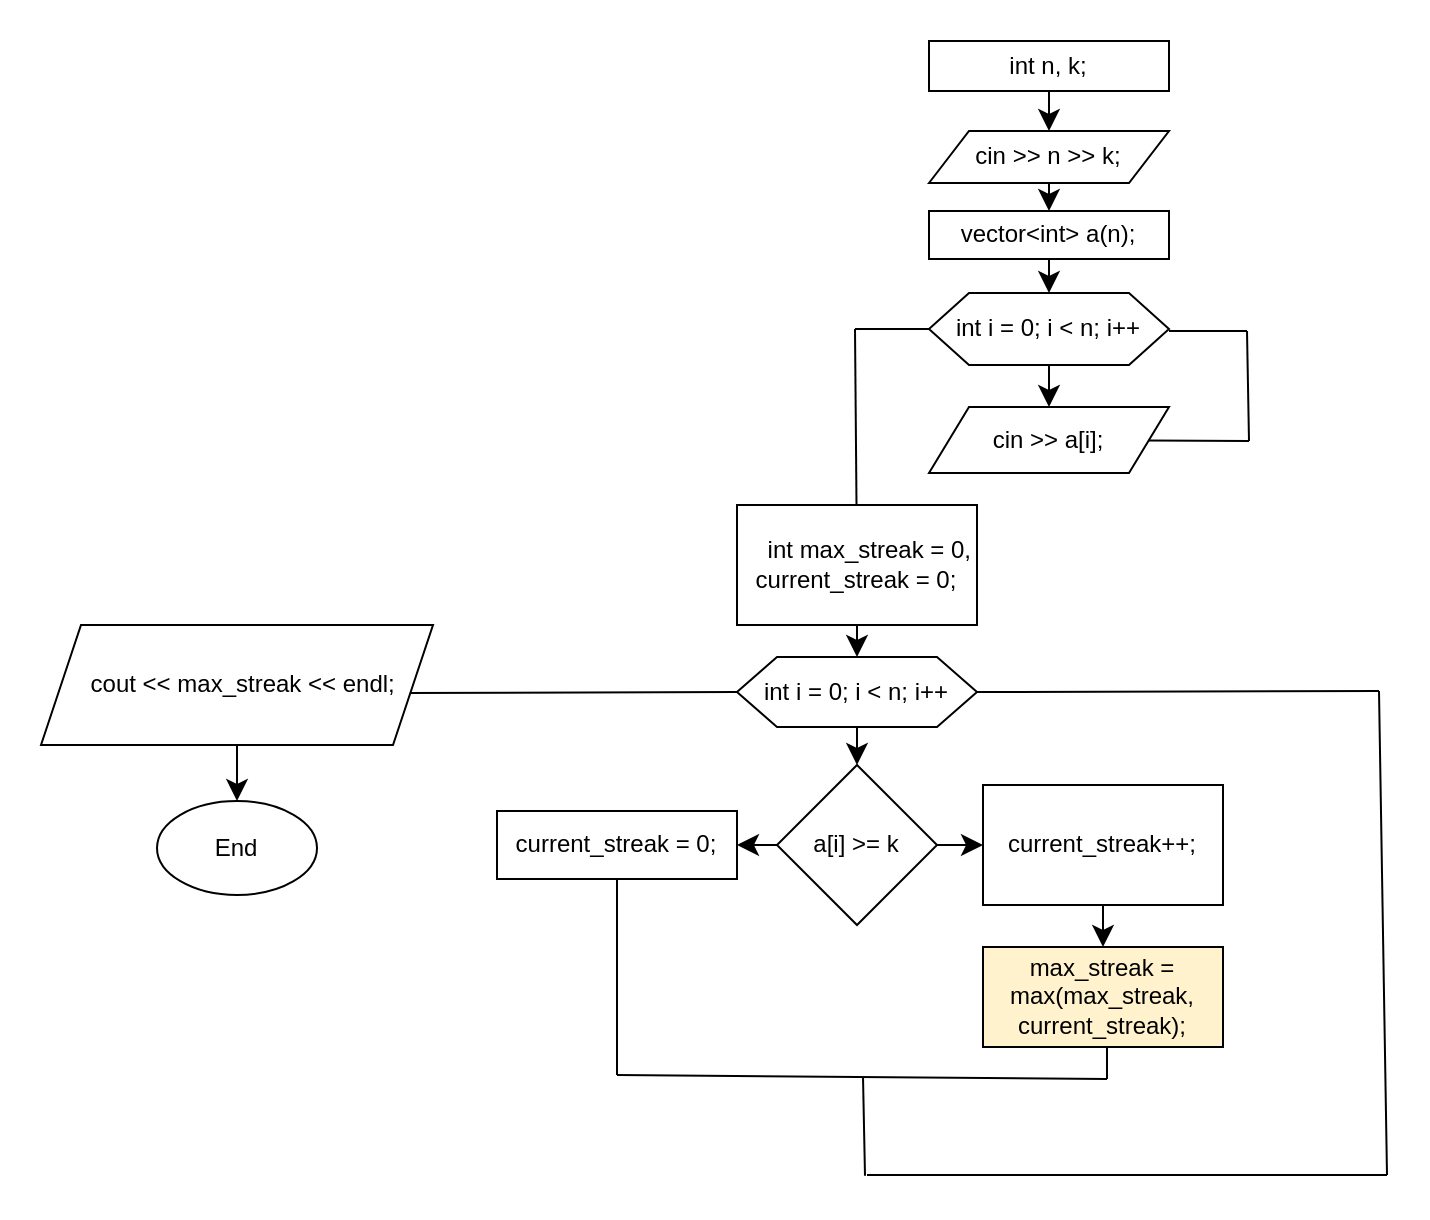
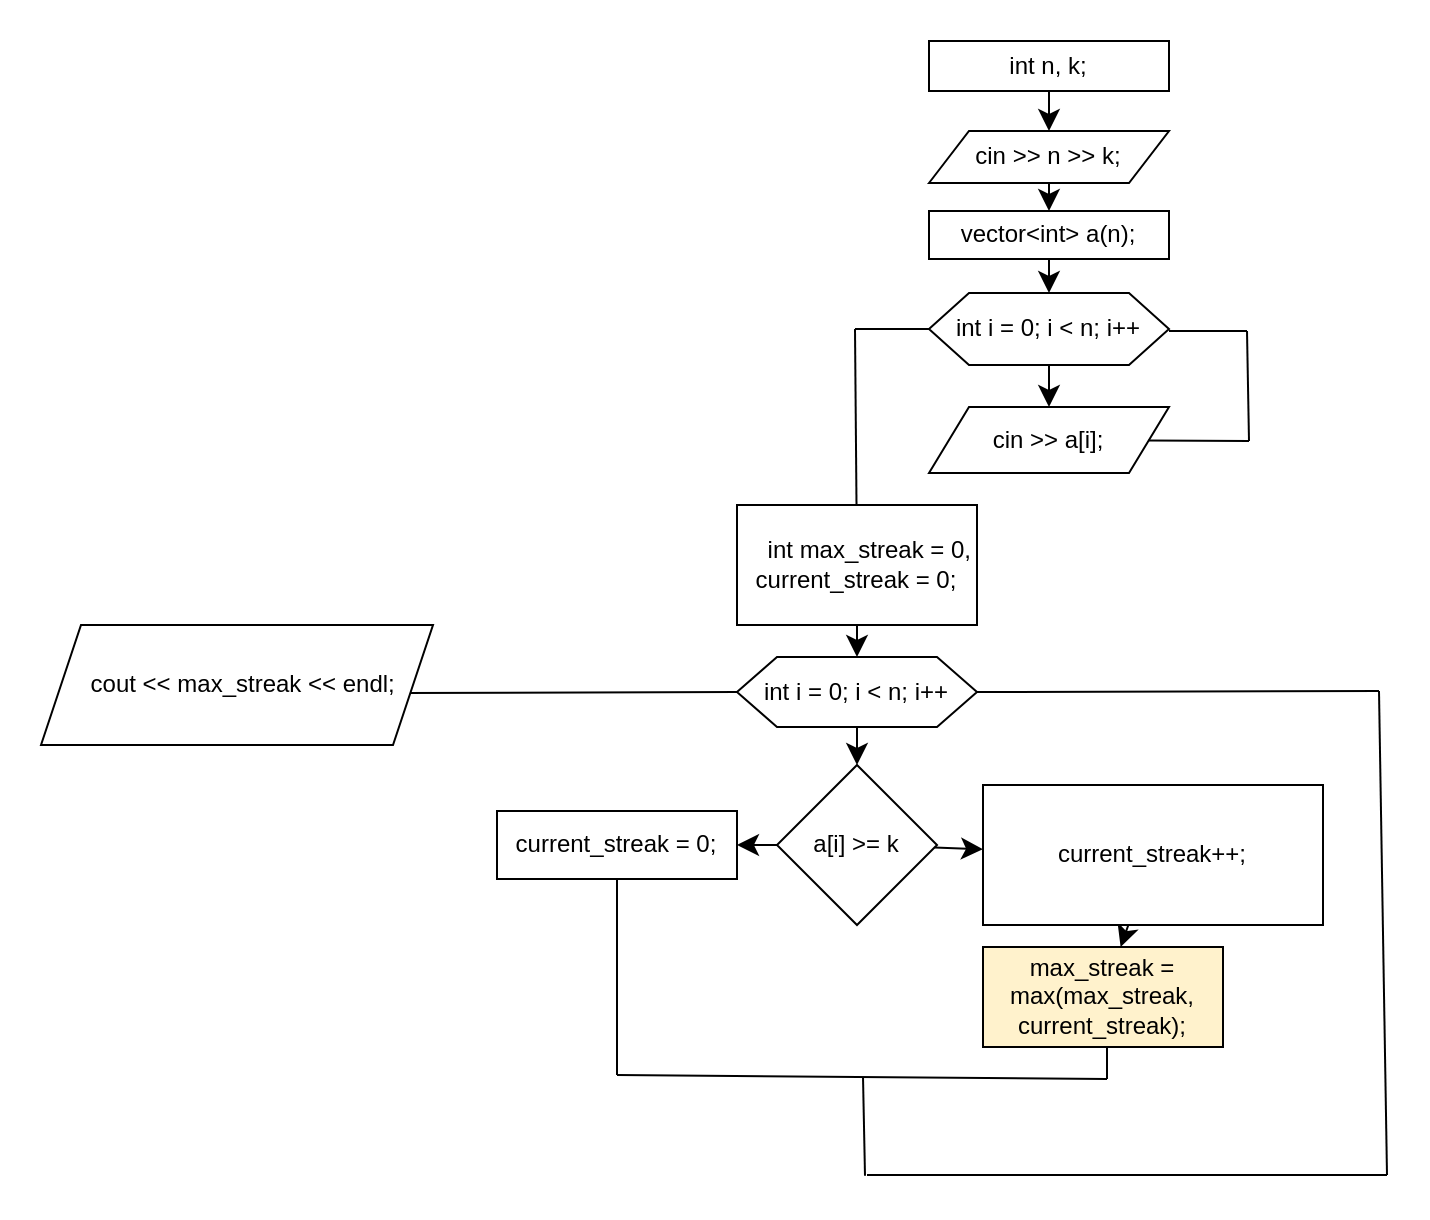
edge "cout << max_streak << endl;" -> "End": removed
node "current_streak++;": size 240x120 -> 340x140
node "End": removed
